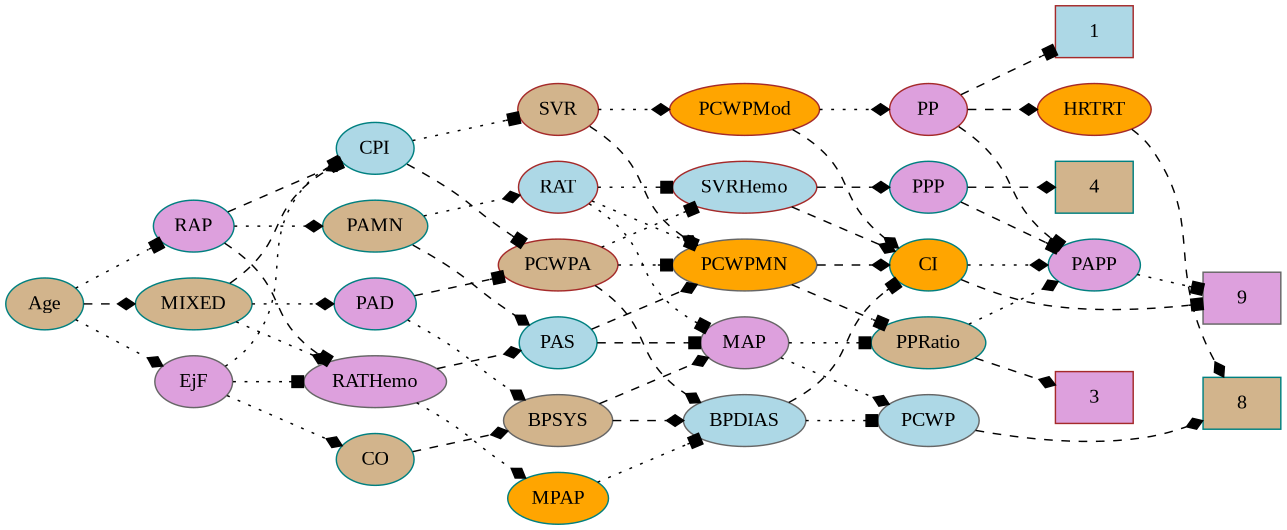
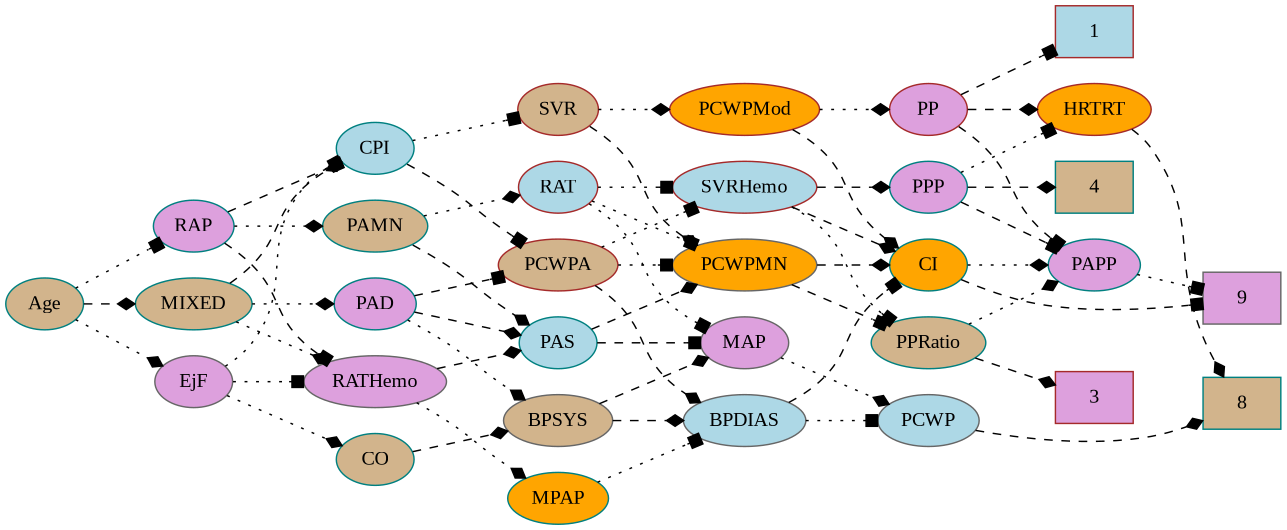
edge "PPP" -> "HRTRT": added
edge "PAD" -> "PAS": added
edge "MAP" -> "PPRatio": now "SVRHemo" -> "PPRatio"
